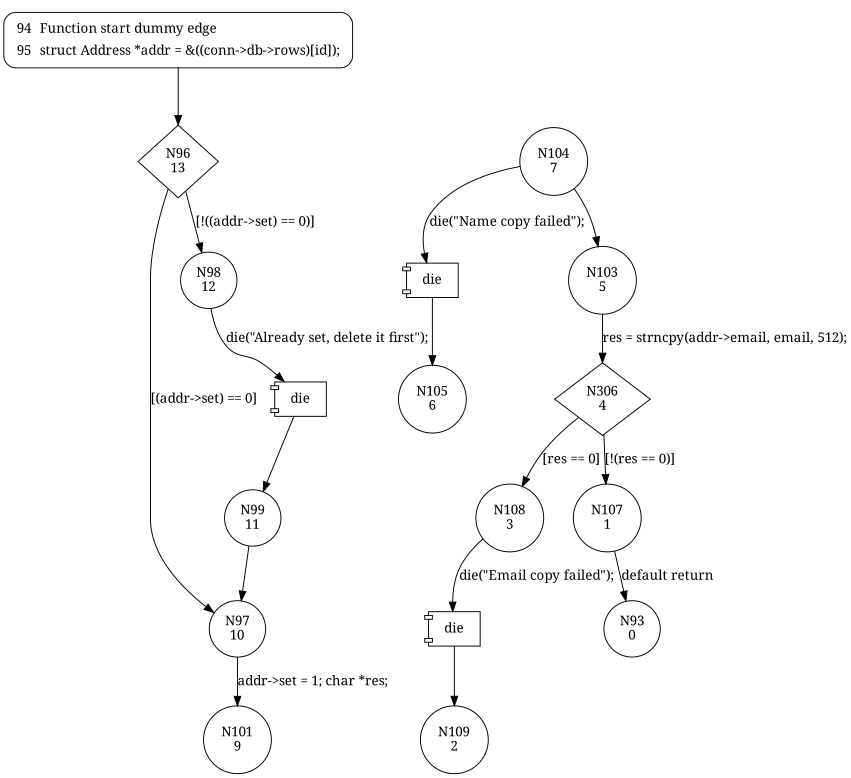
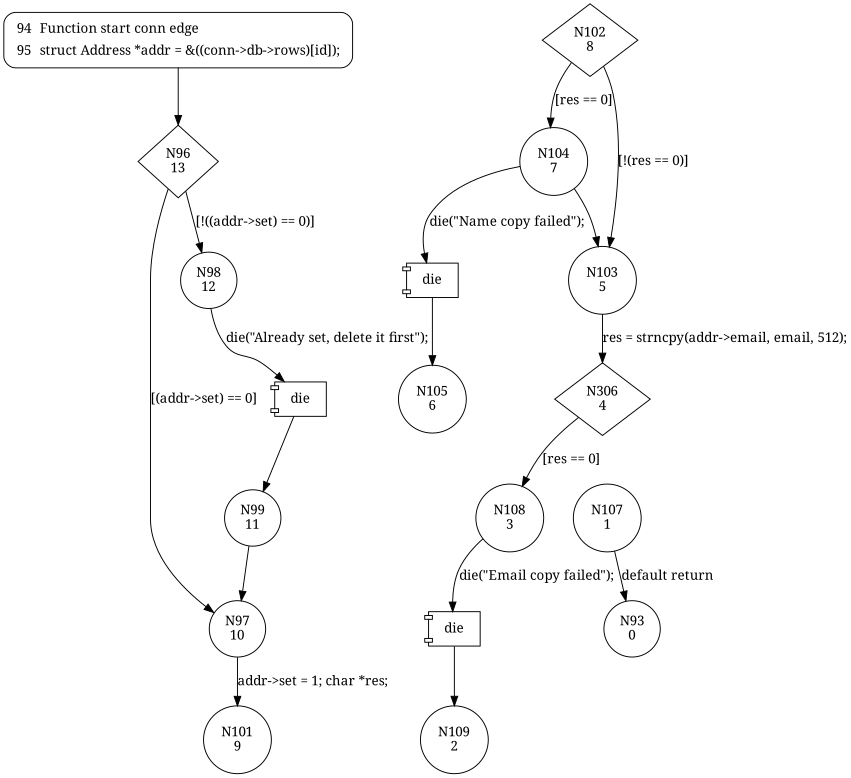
node "94": text "Function start dummy edge" -> "Function start conn edge"
node "N102 8": added
edge "N306 4" -> "N107 1": removed, label "[!(res == 0)]"
